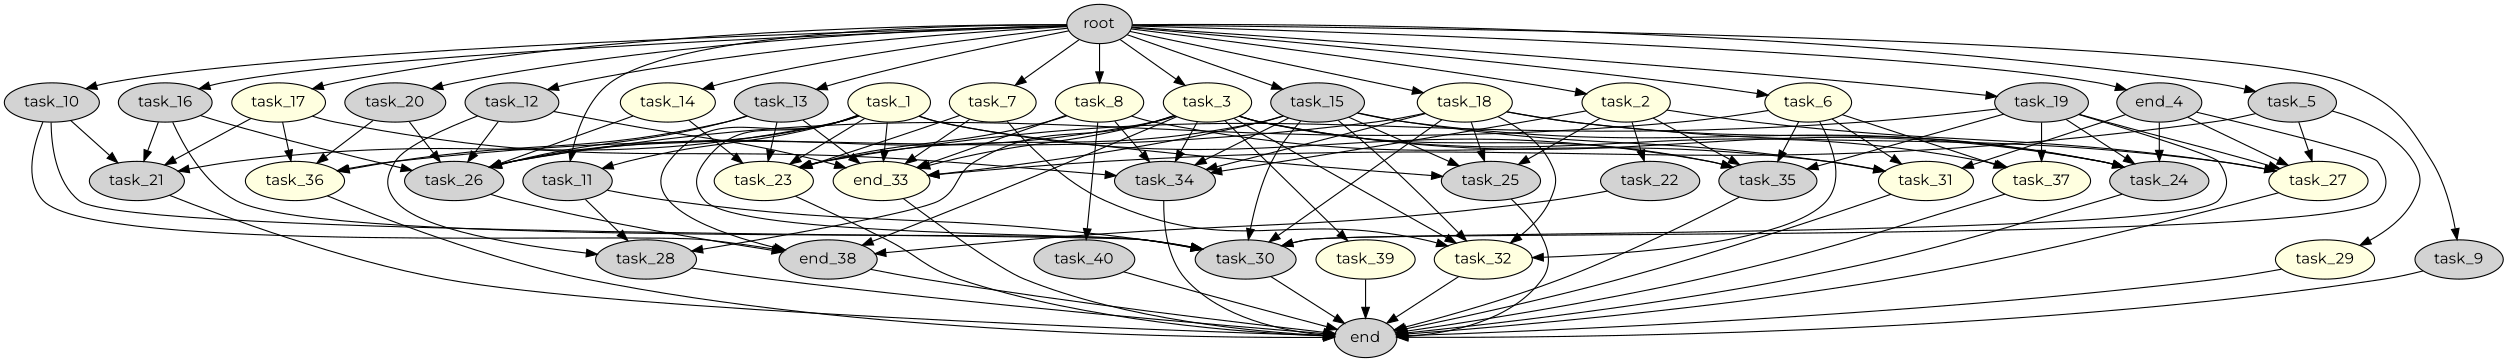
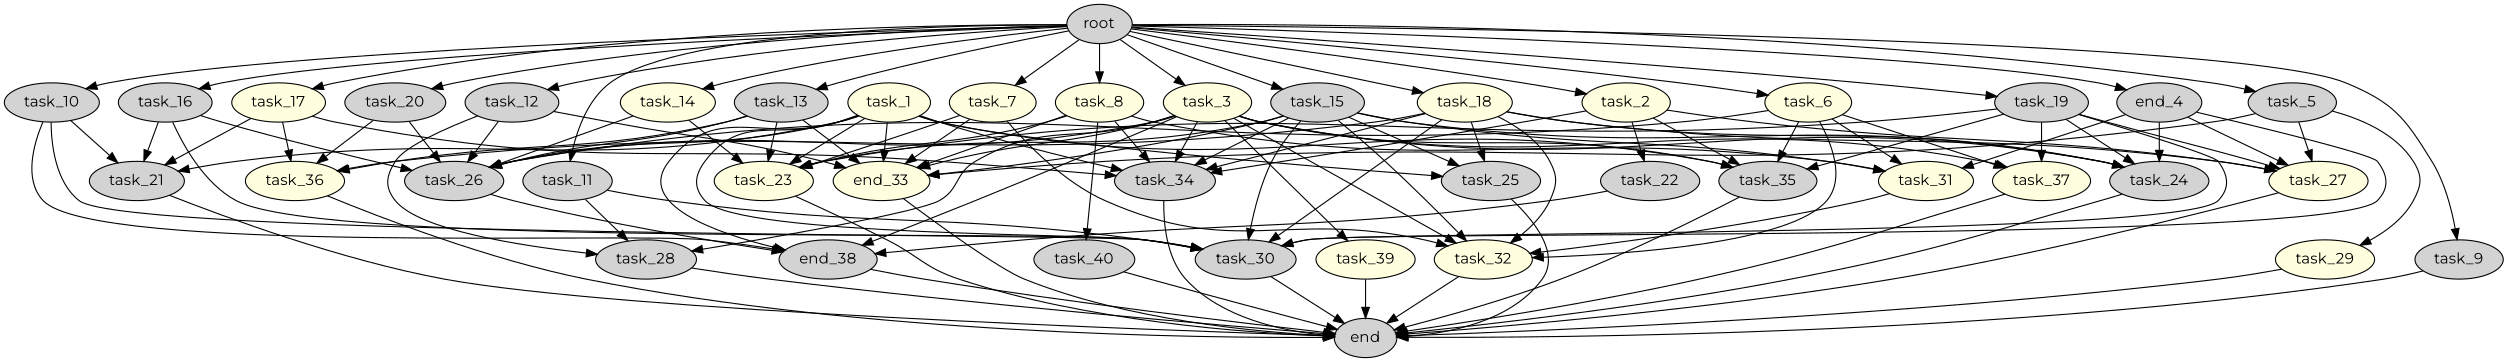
edge "task_2" -> "task_25": removed
edge "task_1" -> "task_11": now "task_1" -> "task_34"
edge "task_31" -> "end": now "task_31" -> "task_32"
